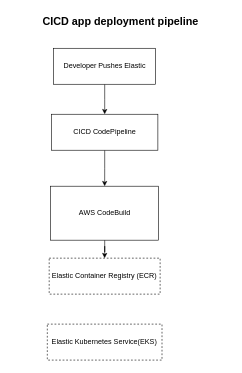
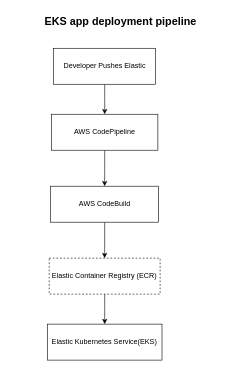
node "CICD app deployment pipeline": label "CICD app deployment pipeline" -> "EKS app deployment pipeline"
node "CICD CodePipeline": label "CICD CodePipeline" -> "AWS CodePipeline"
node "AWS CodeBuild": size 108x54 -> 108x36
edge "Elastic Container Registry (ECR)" -> "Elastic Kubernetes Service(EKS)": added
node "Elastic Kubernetes Service(EKS)": style dashed -> solid
